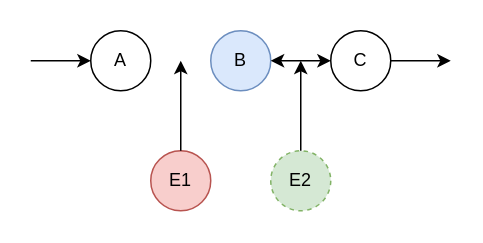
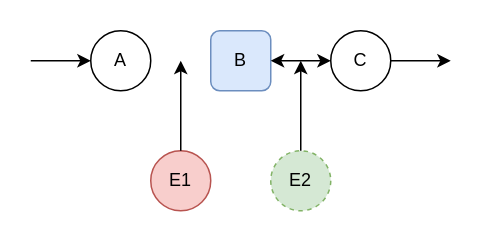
node "B": shape ellipse -> rounded rectangle
